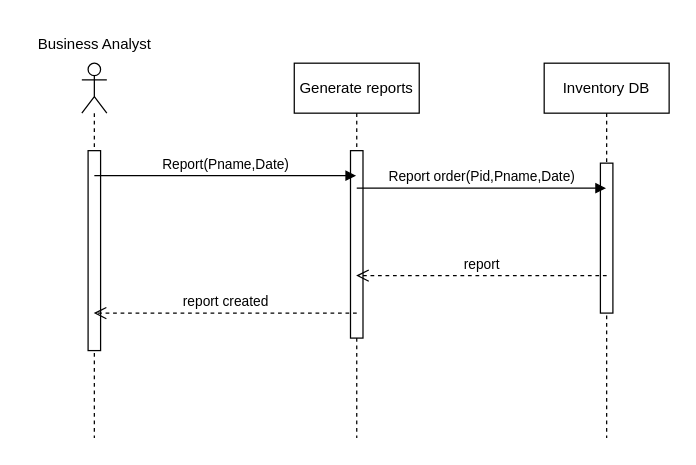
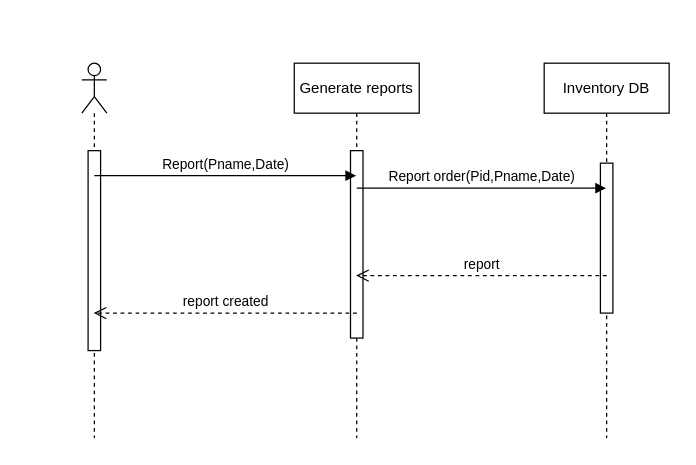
node "Business Analyst": removed
